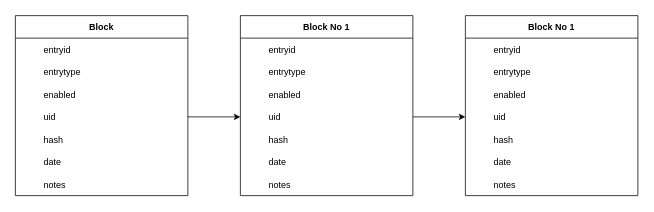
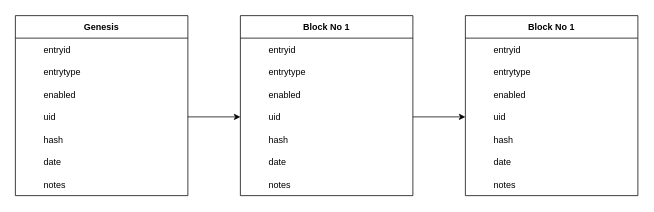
node "Block": label "Block" -> "Genesis"
